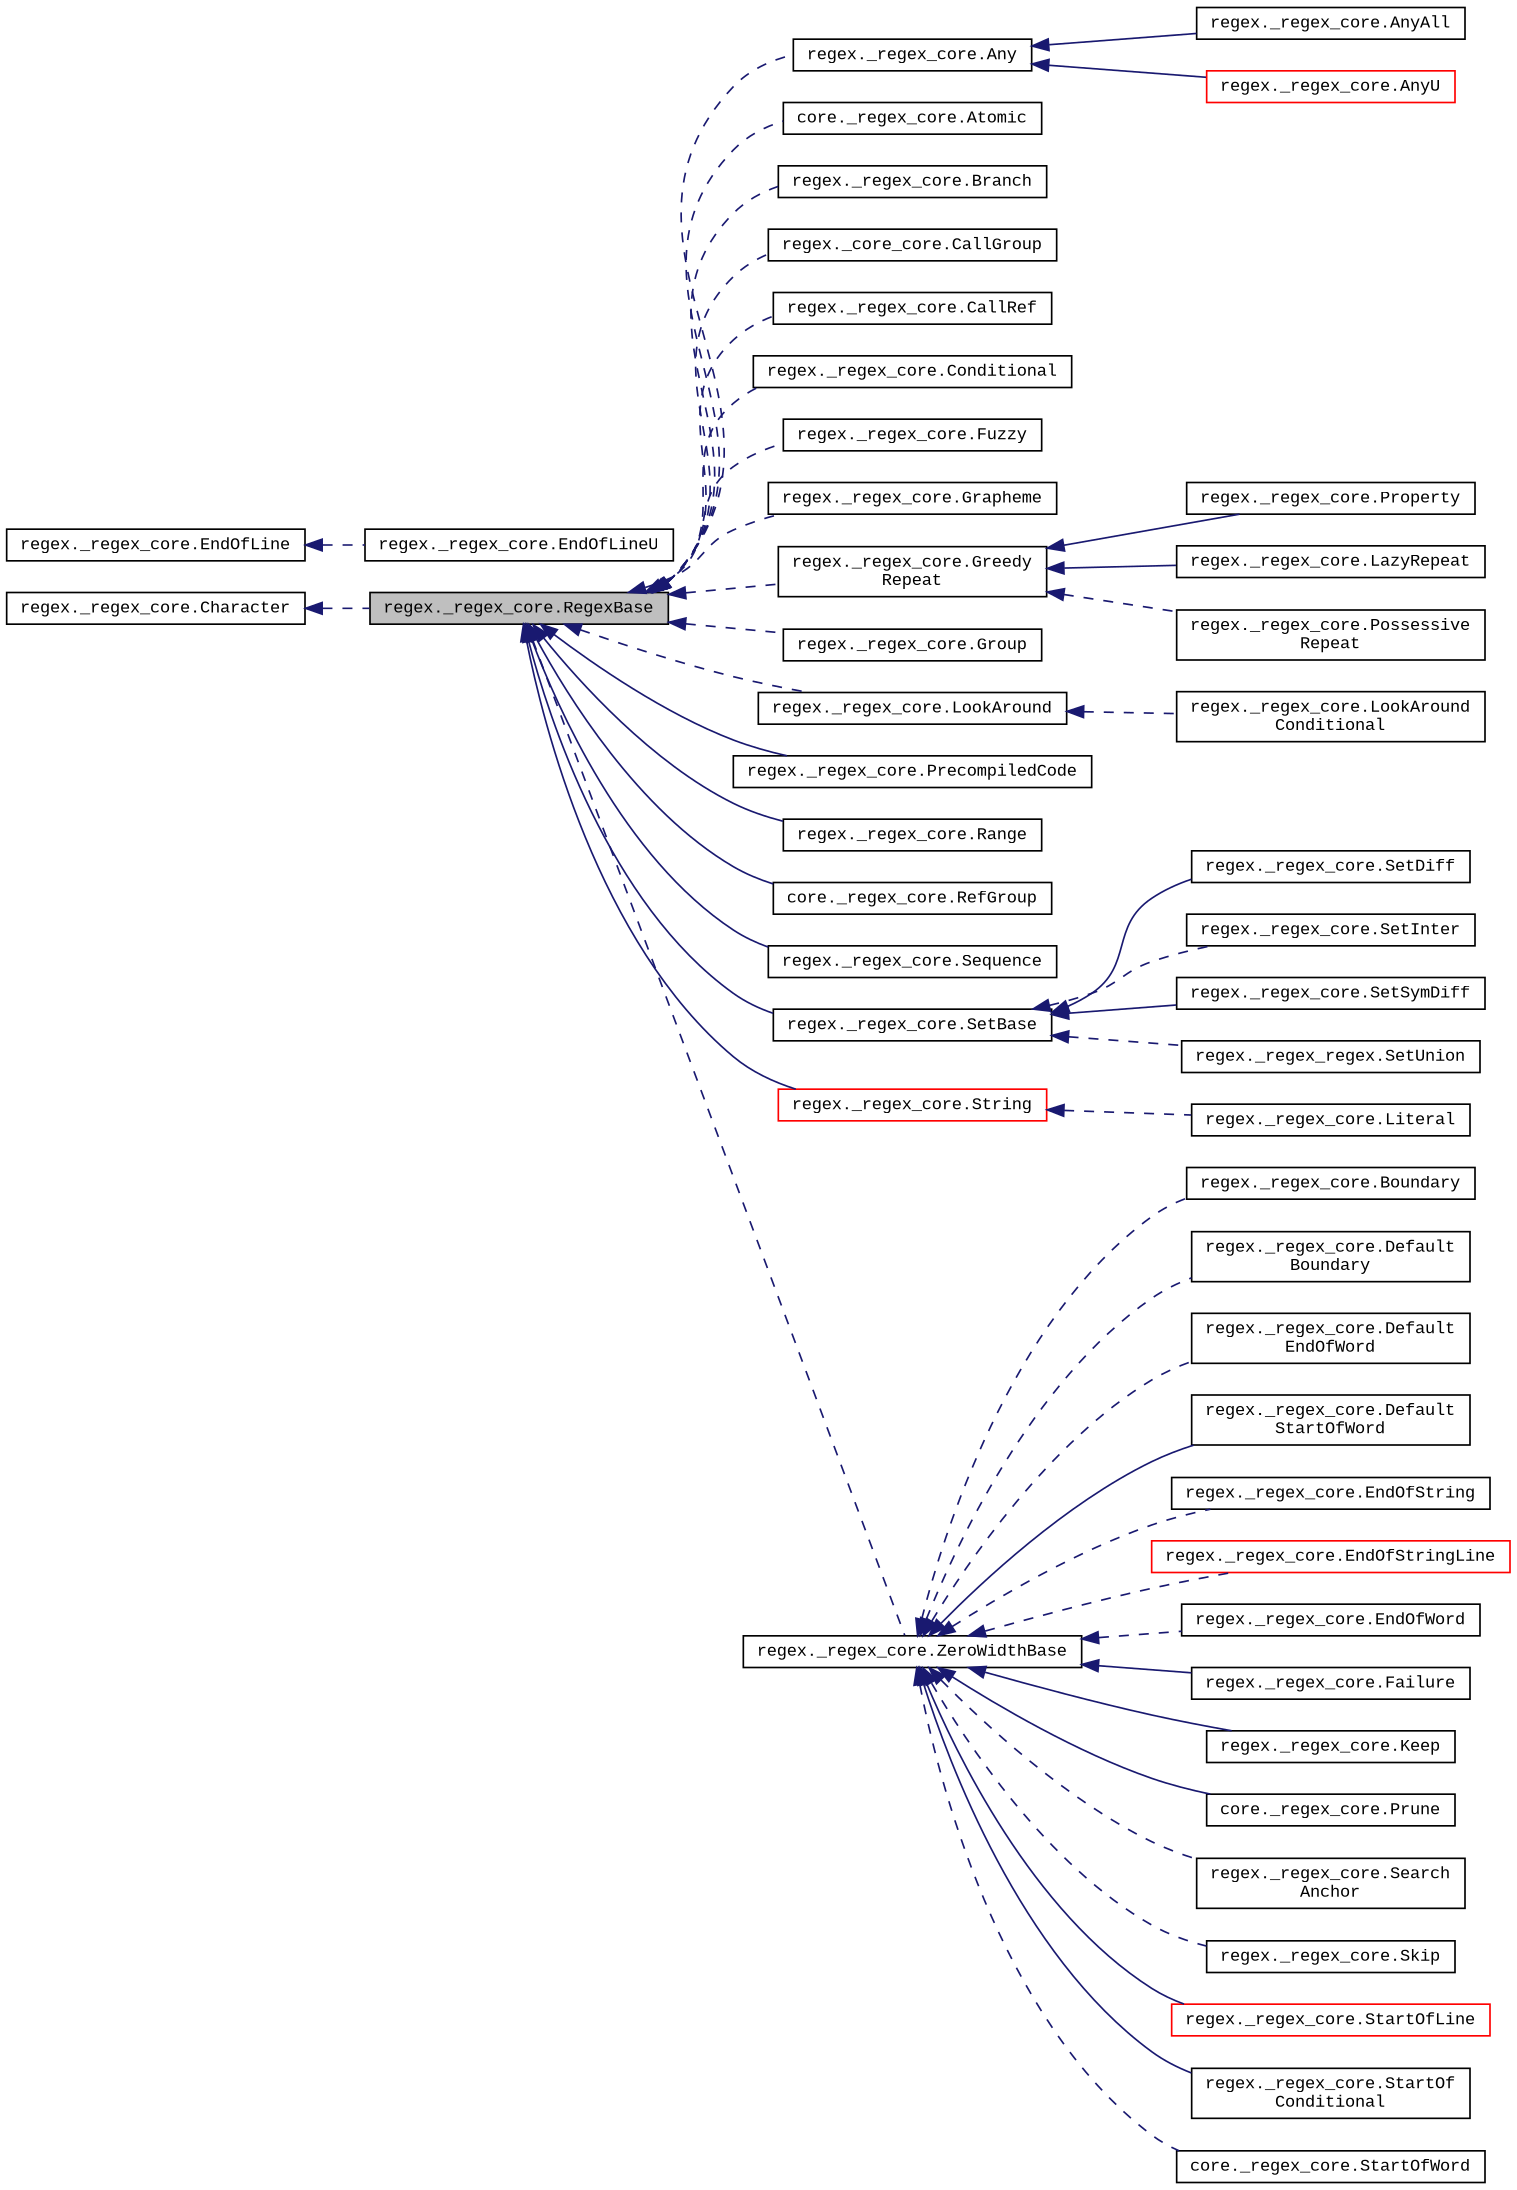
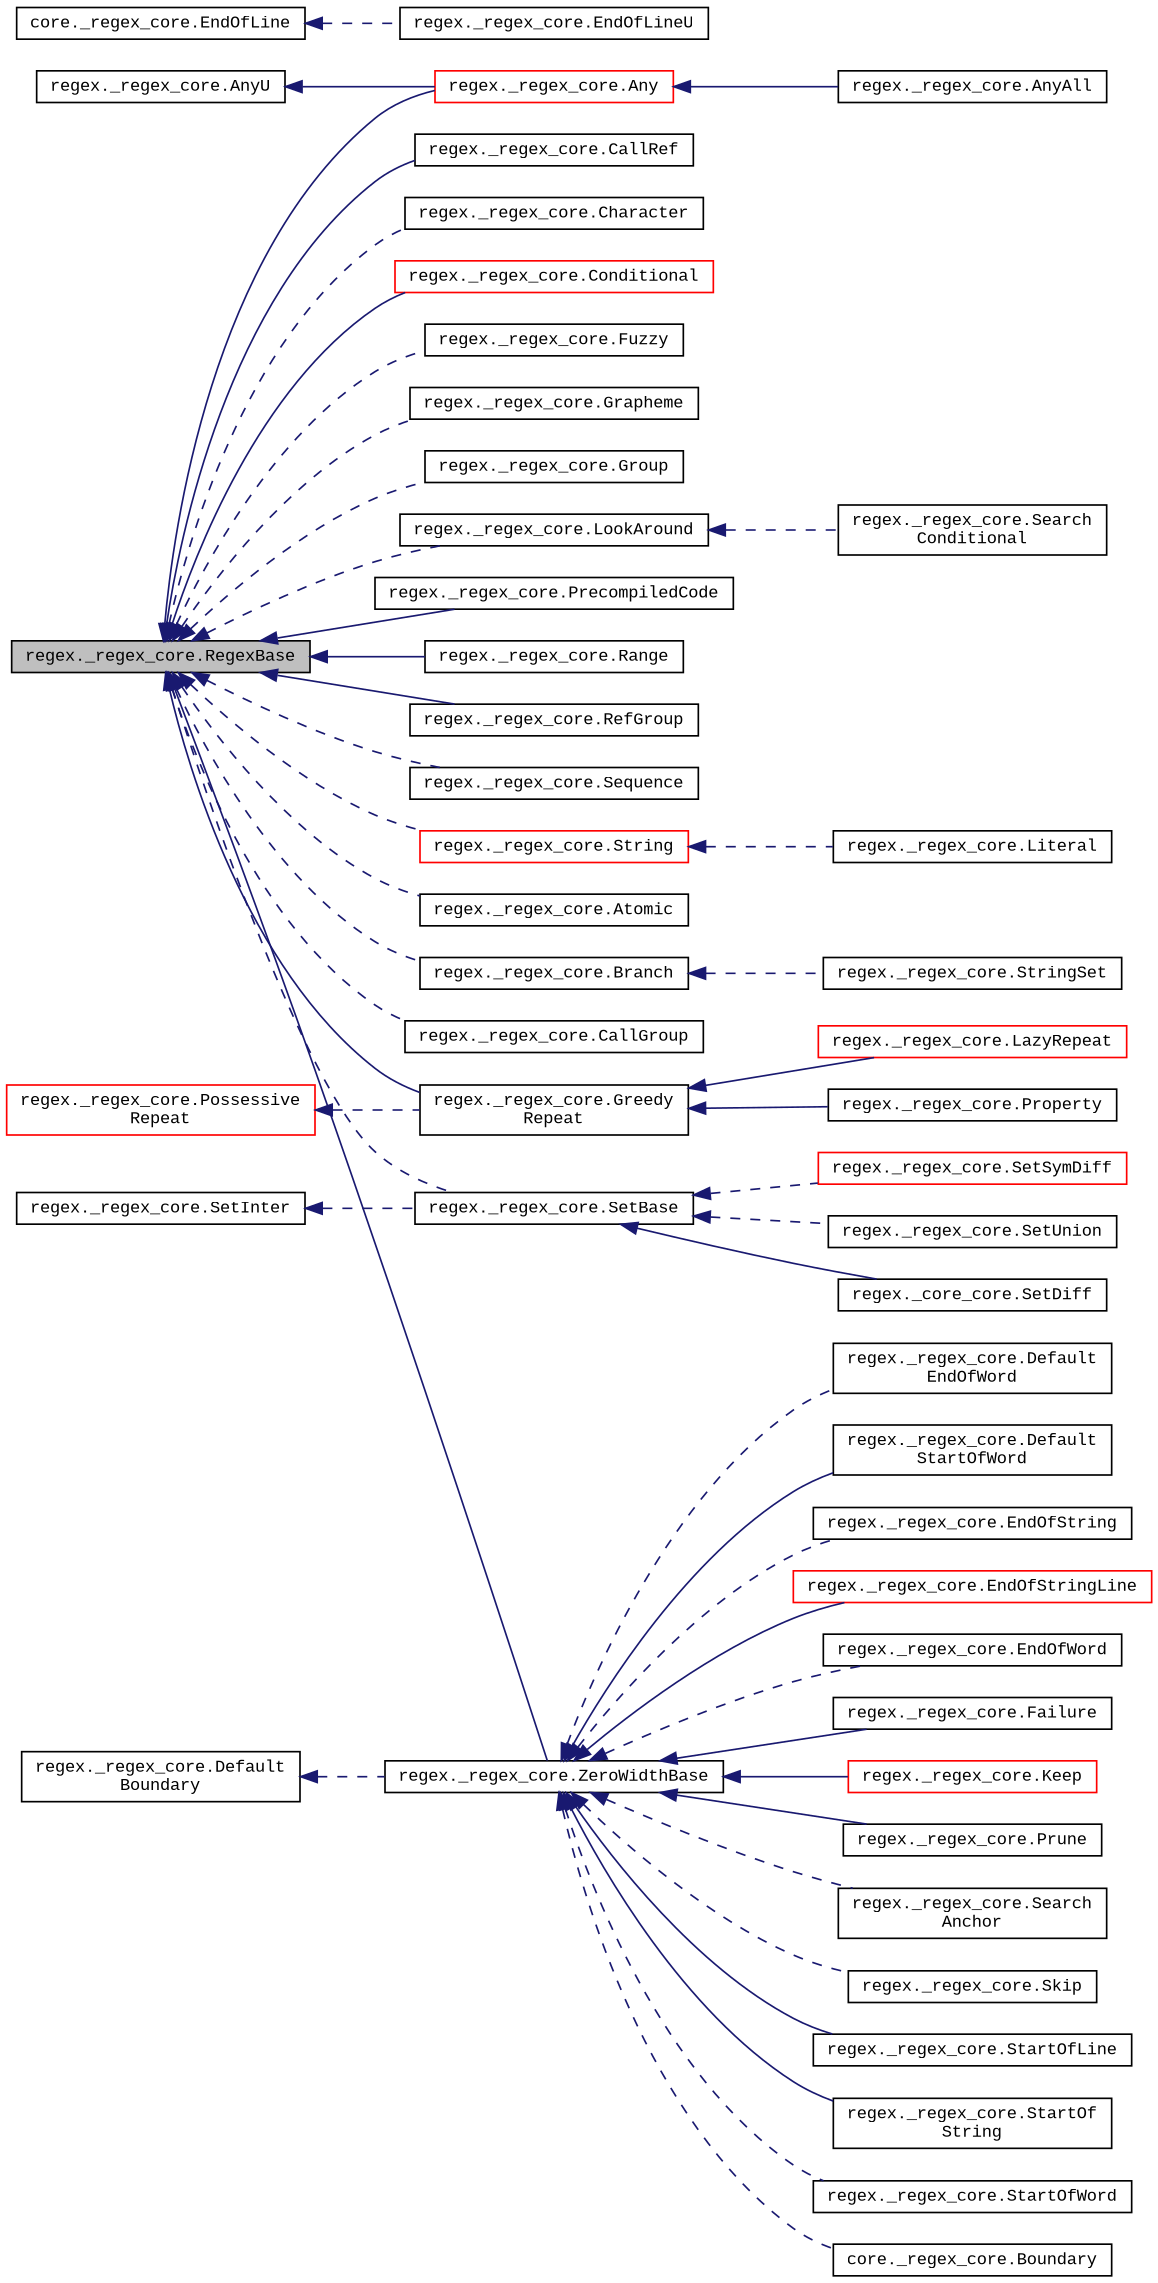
node "regex._regex_core.Any": color black -> red
edge "regex._regex_core.AnyU" -> "regex._regex_core.Any": reversed
node "regex._regex_core.AnyU": color red -> black
node "core._regex_core.Atomic": label "core._regex_core.Atomic" -> "regex._regex_core.Atomic"
edge "regex._regex_core.Any" -> "regex._regex_core.RegexBase": style dashed -> solid
node "regex._core_core.CallGroup": label "regex._core_core.CallGroup" -> "regex._regex_core.CallGroup"
node "regex._regex_core.Conditional": color black -> red
edge "regex._regex_core.CallRef" -> "regex._regex_core.RegexBase": style dashed -> solid
edge "regex._regex_core.Conditional" -> "regex._regex_core.RegexBase": style dashed -> solid
node "regex._regex_core.EndOfLine": label "regex._regex_core.EndOfLine" -> "core._regex_core.EndOfLine"
node "regex._regex_core.LazyRepeat": color black -> red
edge "regex._regex_core.Greedy Repeat" -> "regex._regex_core.RegexBase": style dashed -> solid
edge "regex._regex_core.Possessive Repeat" -> "regex._regex_core.Greedy Repeat": reversed
edge "regex._regex_core.RegexBase" -> "regex._regex_core.Character": reversed
node "regex._regex_core.Possessive Repeat": color black -> red
node "regex._regex_core.LookAround Conditional": label "regex._regex_core.LookAround Conditional" -> "regex._regex_core.Search Conditional"
edge "regex._regex_core.Sequence" -> "regex._regex_core.RegexBase": style solid -> dashed
node "regex._regex_core.SetDiff": label "regex._regex_core.SetDiff" -> "regex._core_core.SetDiff"
edge "regex._regex_core.SetBase" -> "regex._regex_core.RegexBase": style solid -> dashed
edge "regex._regex_core.String" -> "regex._regex_core.RegexBase": style solid -> dashed
node "core._regex_core.RefGroup": label "core._regex_core.RefGroup" -> "regex._regex_core.RefGroup"
node "regex._regex_core.StringSet": added
edge "regex._regex_core.SetInter" -> "regex._regex_core.SetBase": reversed
node "regex._regex_core.SetSymDiff": color black -> red
edge "regex._regex_core.SetSymDiff" -> "regex._regex_core.SetBase": style solid -> dashed
node "regex._regex_regex.SetUnion": label "regex._regex_regex.SetUnion" -> "regex._regex_core.SetUnion"
edge "regex._regex_core.ZeroWidthBase" -> "regex._regex_core.RegexBase": style dashed -> solid
node "regex._regex_core.Boundary": label "regex._regex_core.Boundary" -> "core._regex_core.Boundary"
edge "regex._regex_core.Default Boundary" -> "regex._regex_core.ZeroWidthBase": reversed
edge "regex._regex_core.EndOfStringLine" -> "regex._regex_core.ZeroWidthBase": style dashed -> solid
node "regex._regex_core.Keep": color black -> red
node "core._regex_core.Prune": label "core._regex_core.Prune" -> "regex._regex_core.Prune"
node "regex._regex_core.StartOfLine": color red -> black
node "regex._regex_core.StartOf Conditional": label "regex._regex_core.StartOf Conditional" -> "regex._regex_core.StartOf String"
node "core._regex_core.StartOfWord": label "core._regex_core.StartOfWord" -> "regex._regex_core.StartOfWord"
